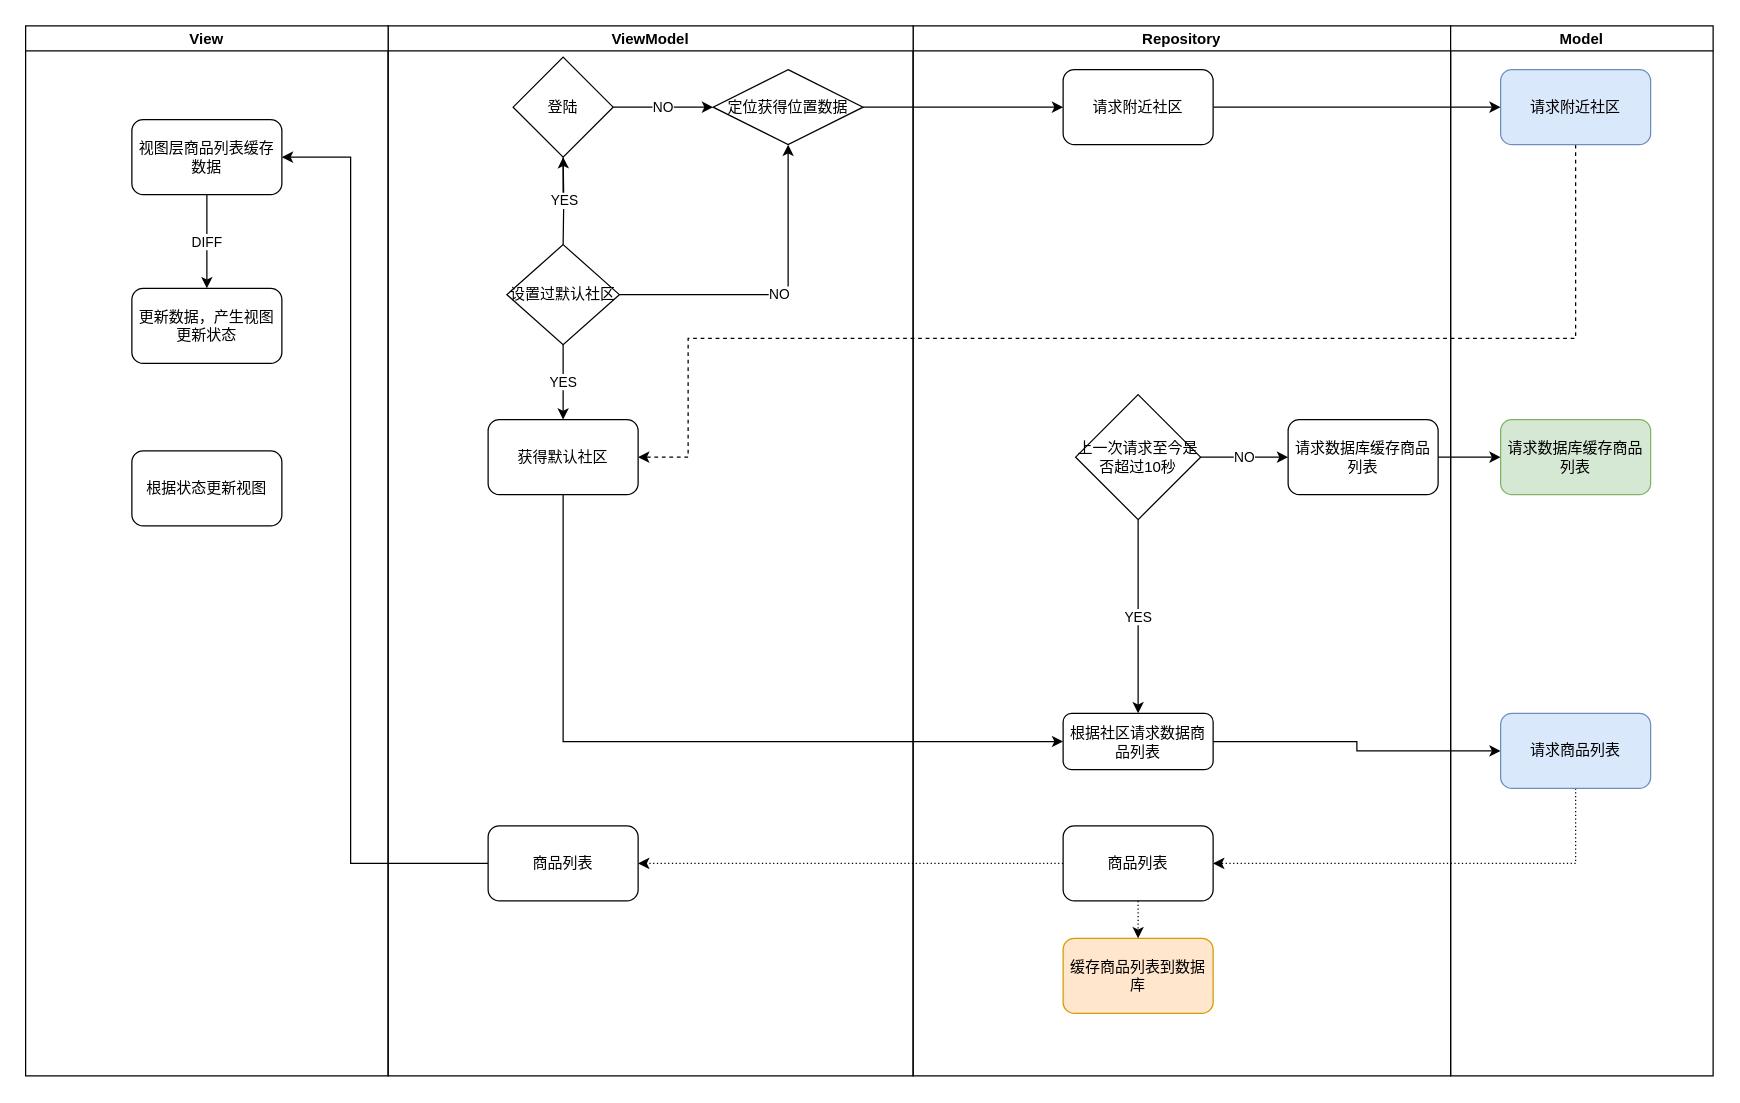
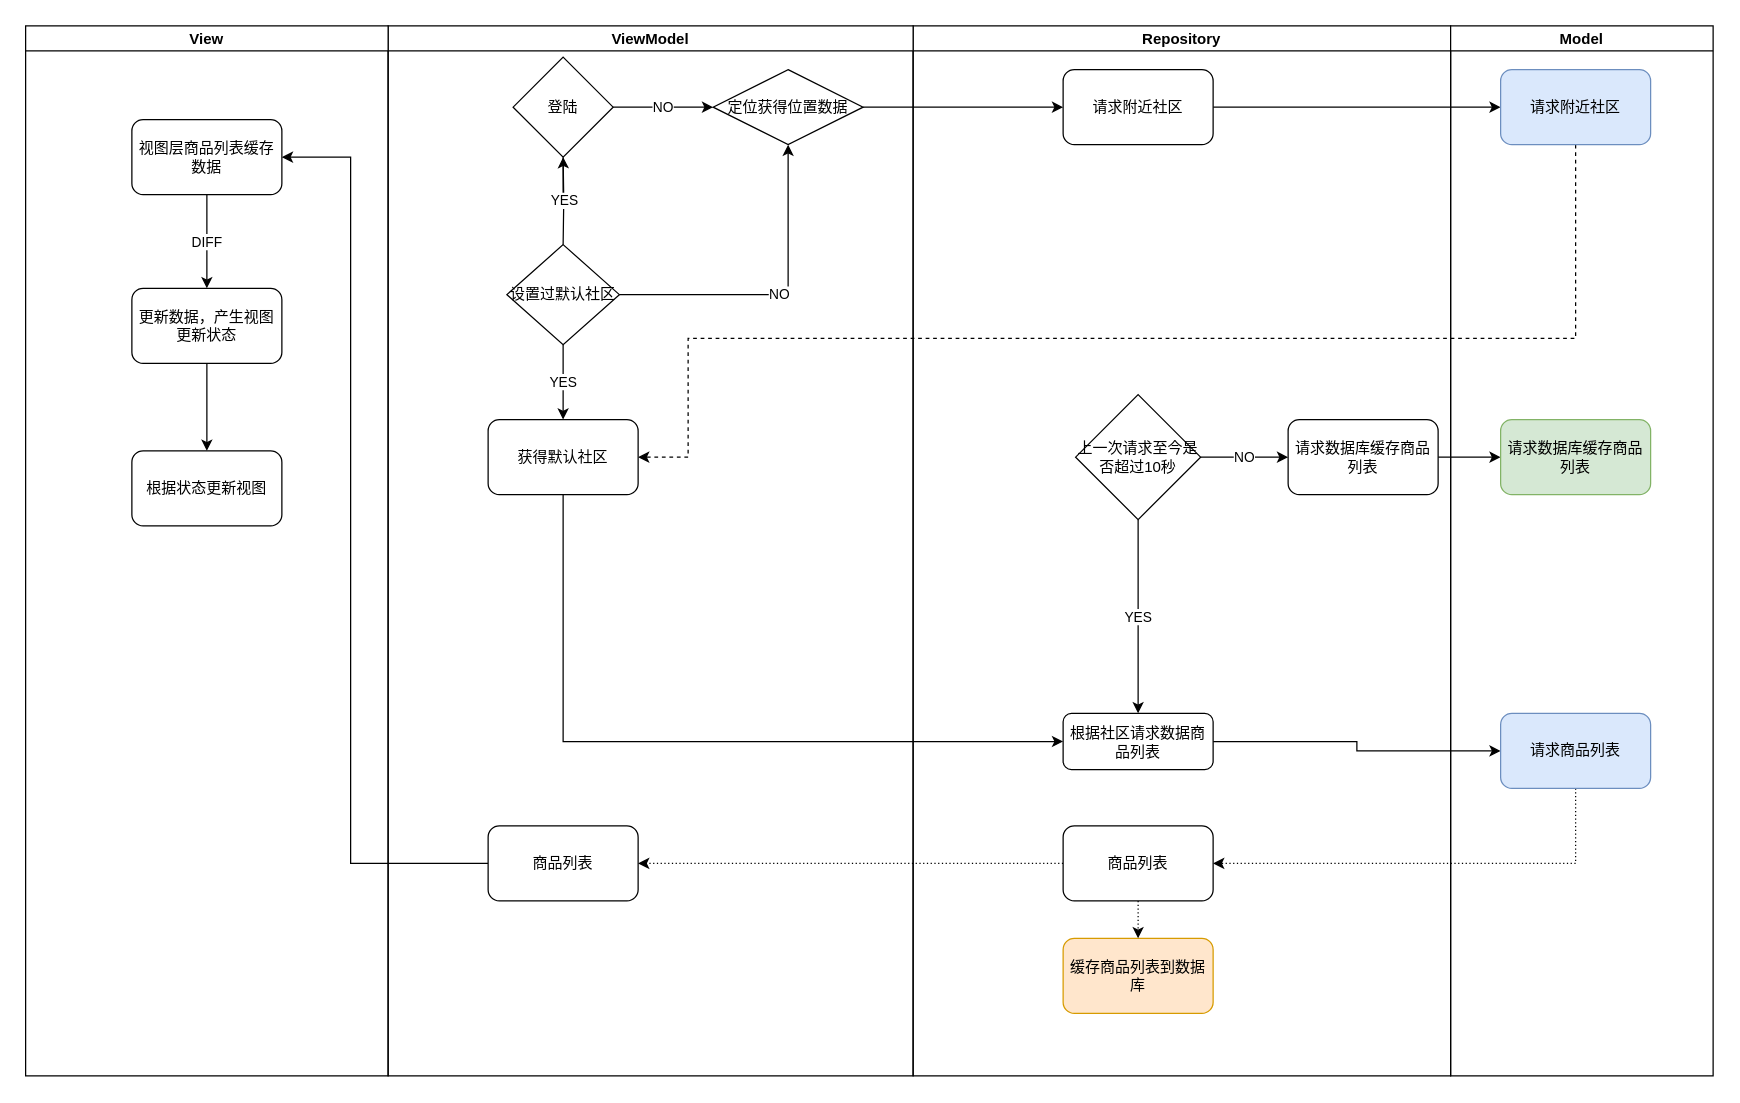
edge "更新数据，产生视图更新状态" -> "根据状态更新视图": added
